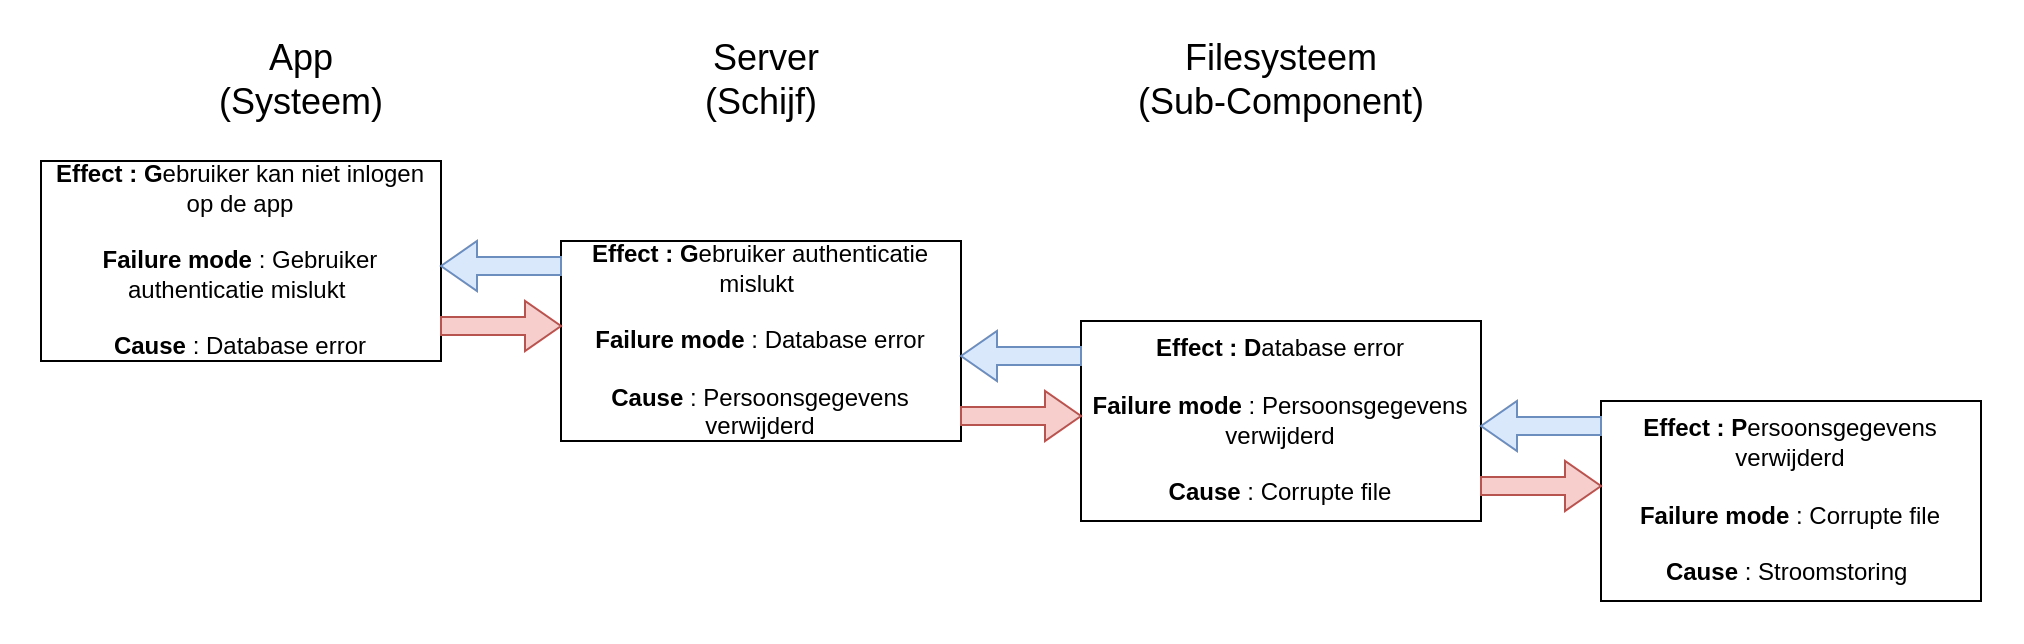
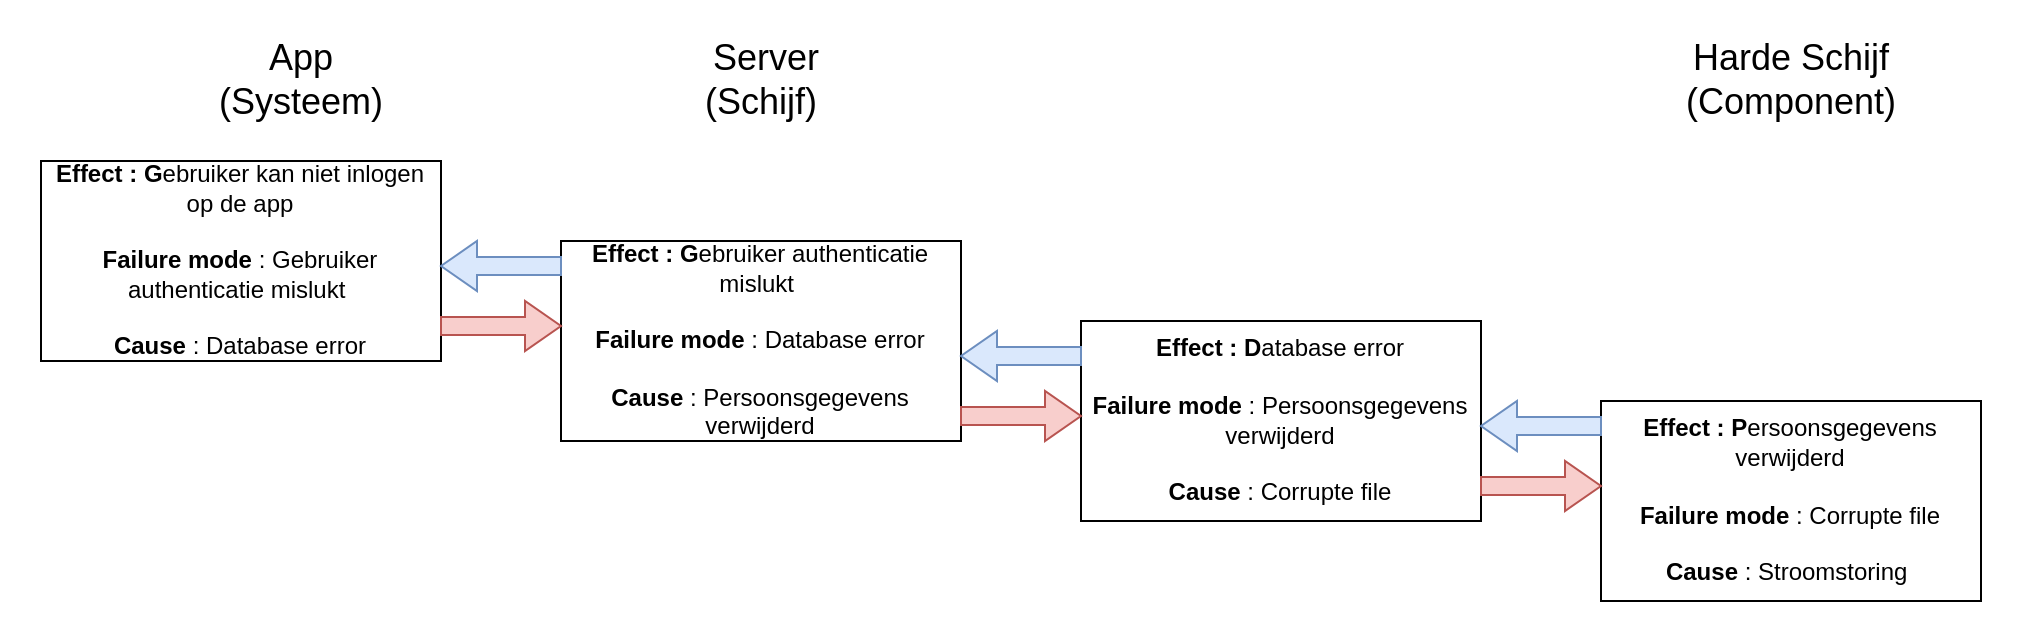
node "Filesysteem (Sub-Component)": removed
node "Harde Schijf (Component)": added
